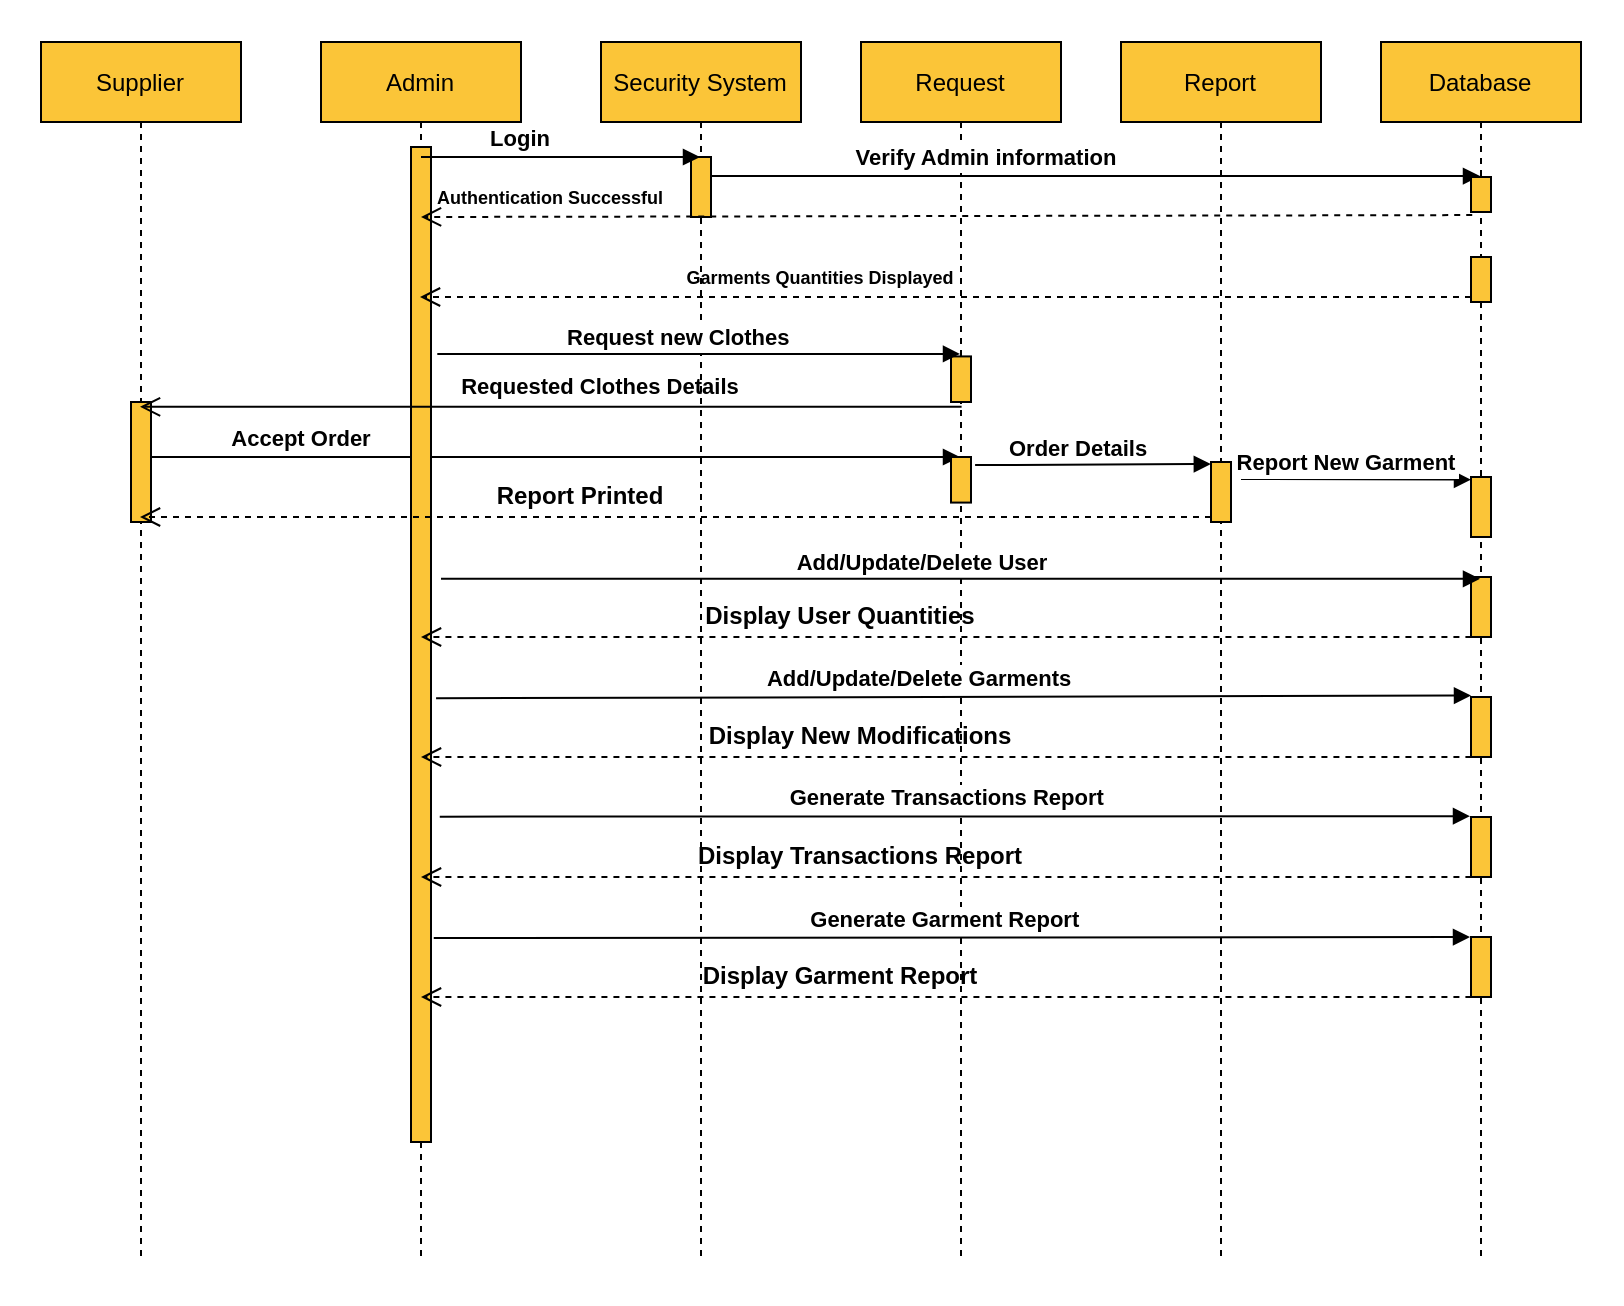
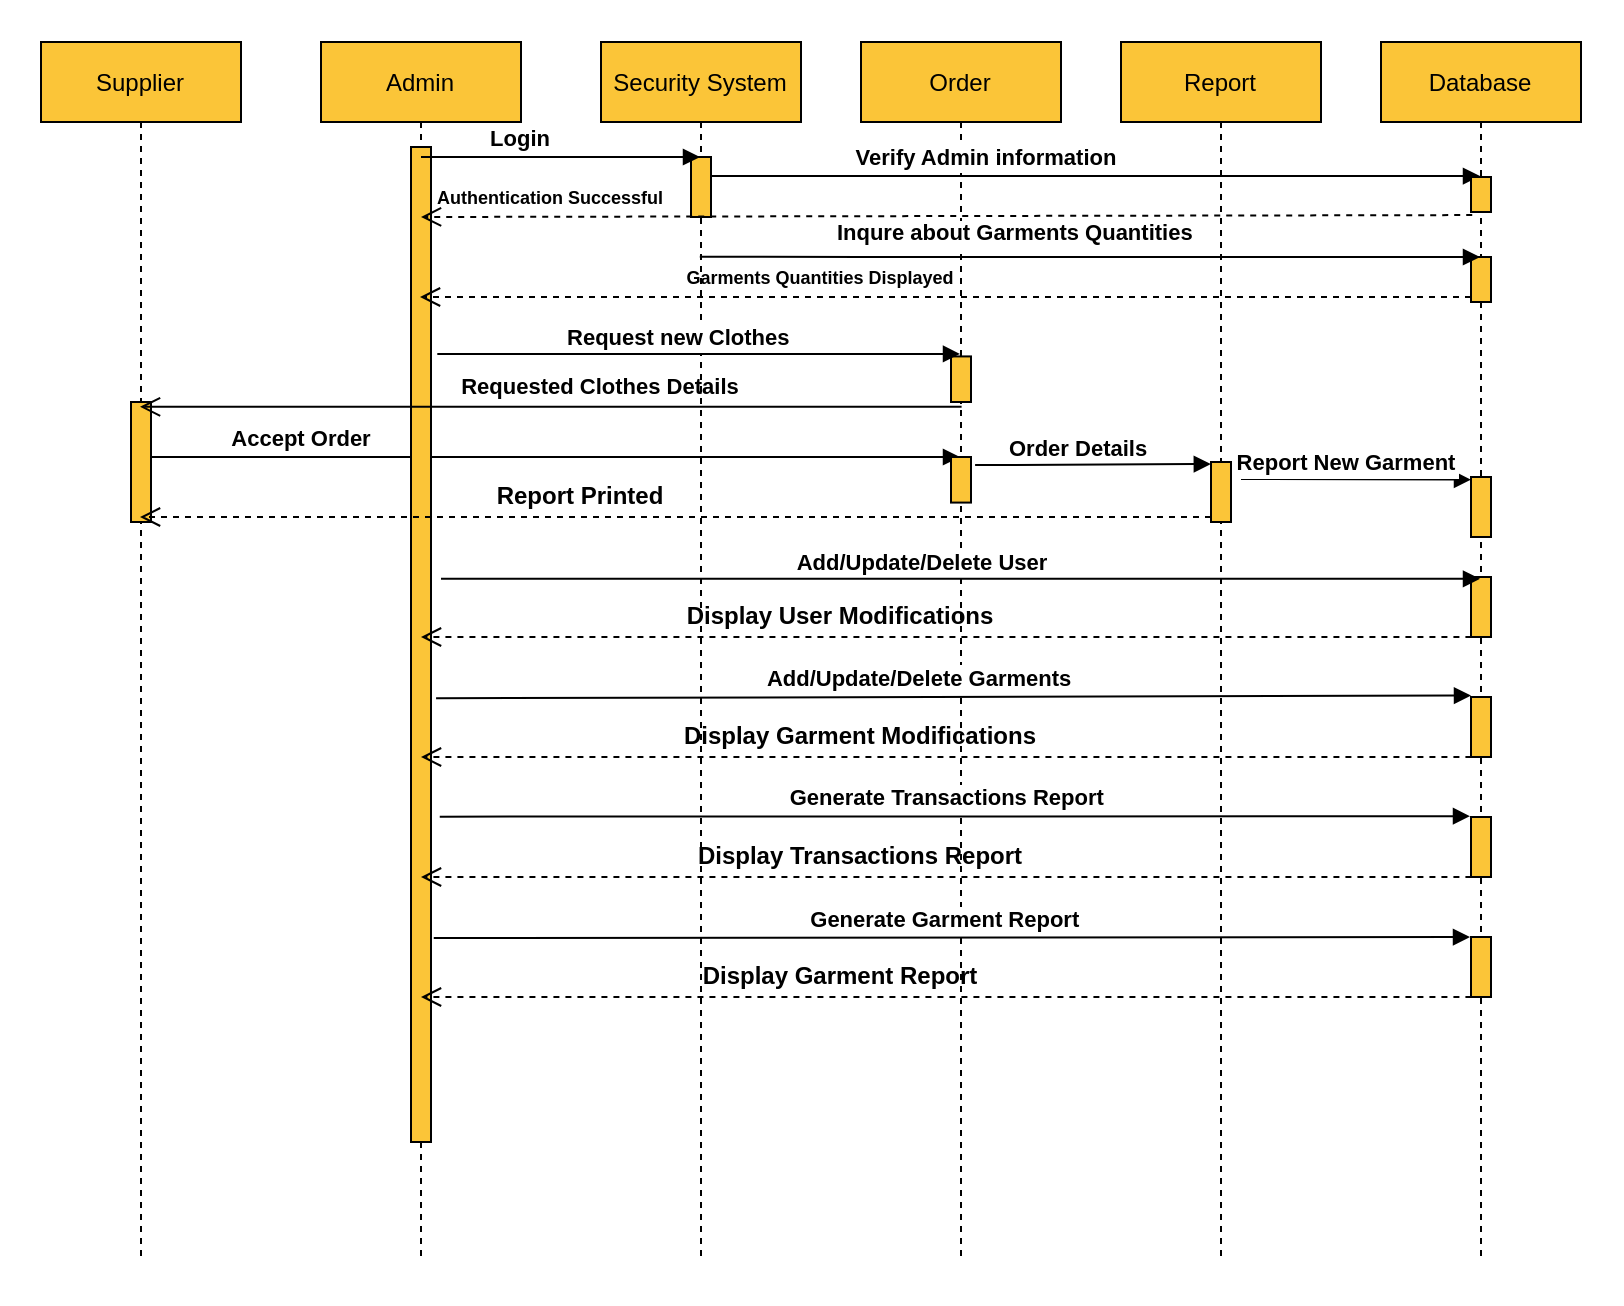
node "Request": label "Request" -> "Order"
edge "Security System" -> "Database": added, label "Inqure about Garments Quantities"
node "Display User Quantities": label "Display User Quantities" -> "Display User Modifications"
node "Display New Modifications": label "Display New Modifications" -> "Display Garment Modifications"
